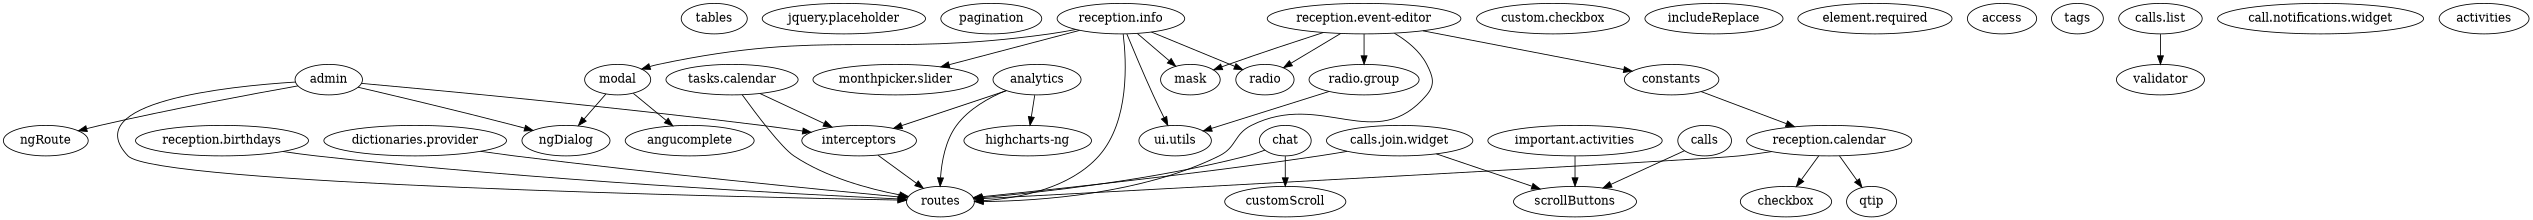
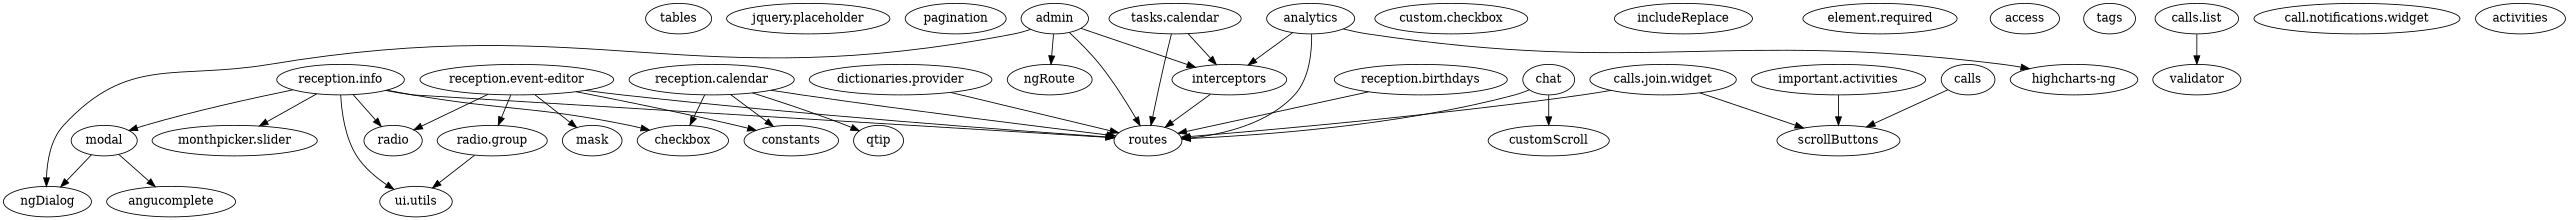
edge "reception.info" -> "mask": now "reception.info" -> "checkbox"
edge "constants" -> "reception.calendar": reversed
